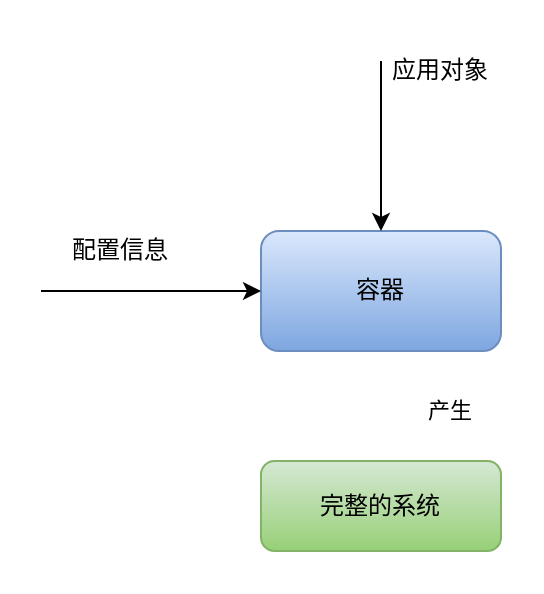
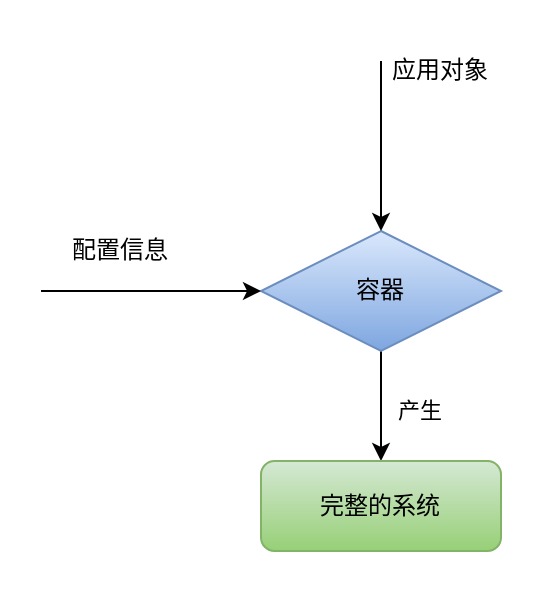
node "容器": shape rounded rectangle -> diamond
edge "容器" -> "完整的系统": added
node "产生": moved (451, 411) -> (421, 411)
